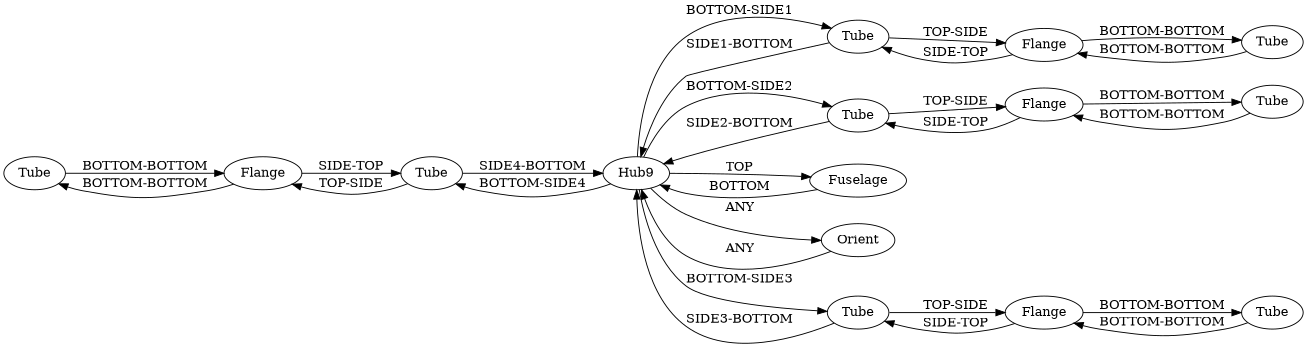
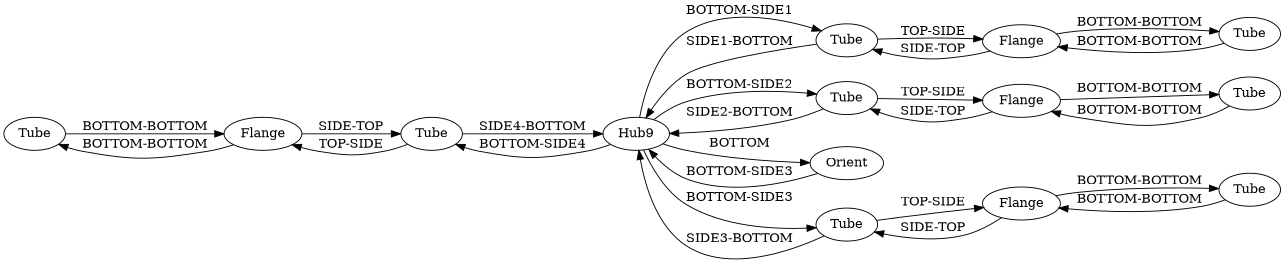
node "Fuselage": removed
edge "Hub9" -> "Orient": label "ANY" -> "BOTTOM"
edge "Orient" -> "Hub9": label "ANY" -> "BOTTOM-SIDE3"
